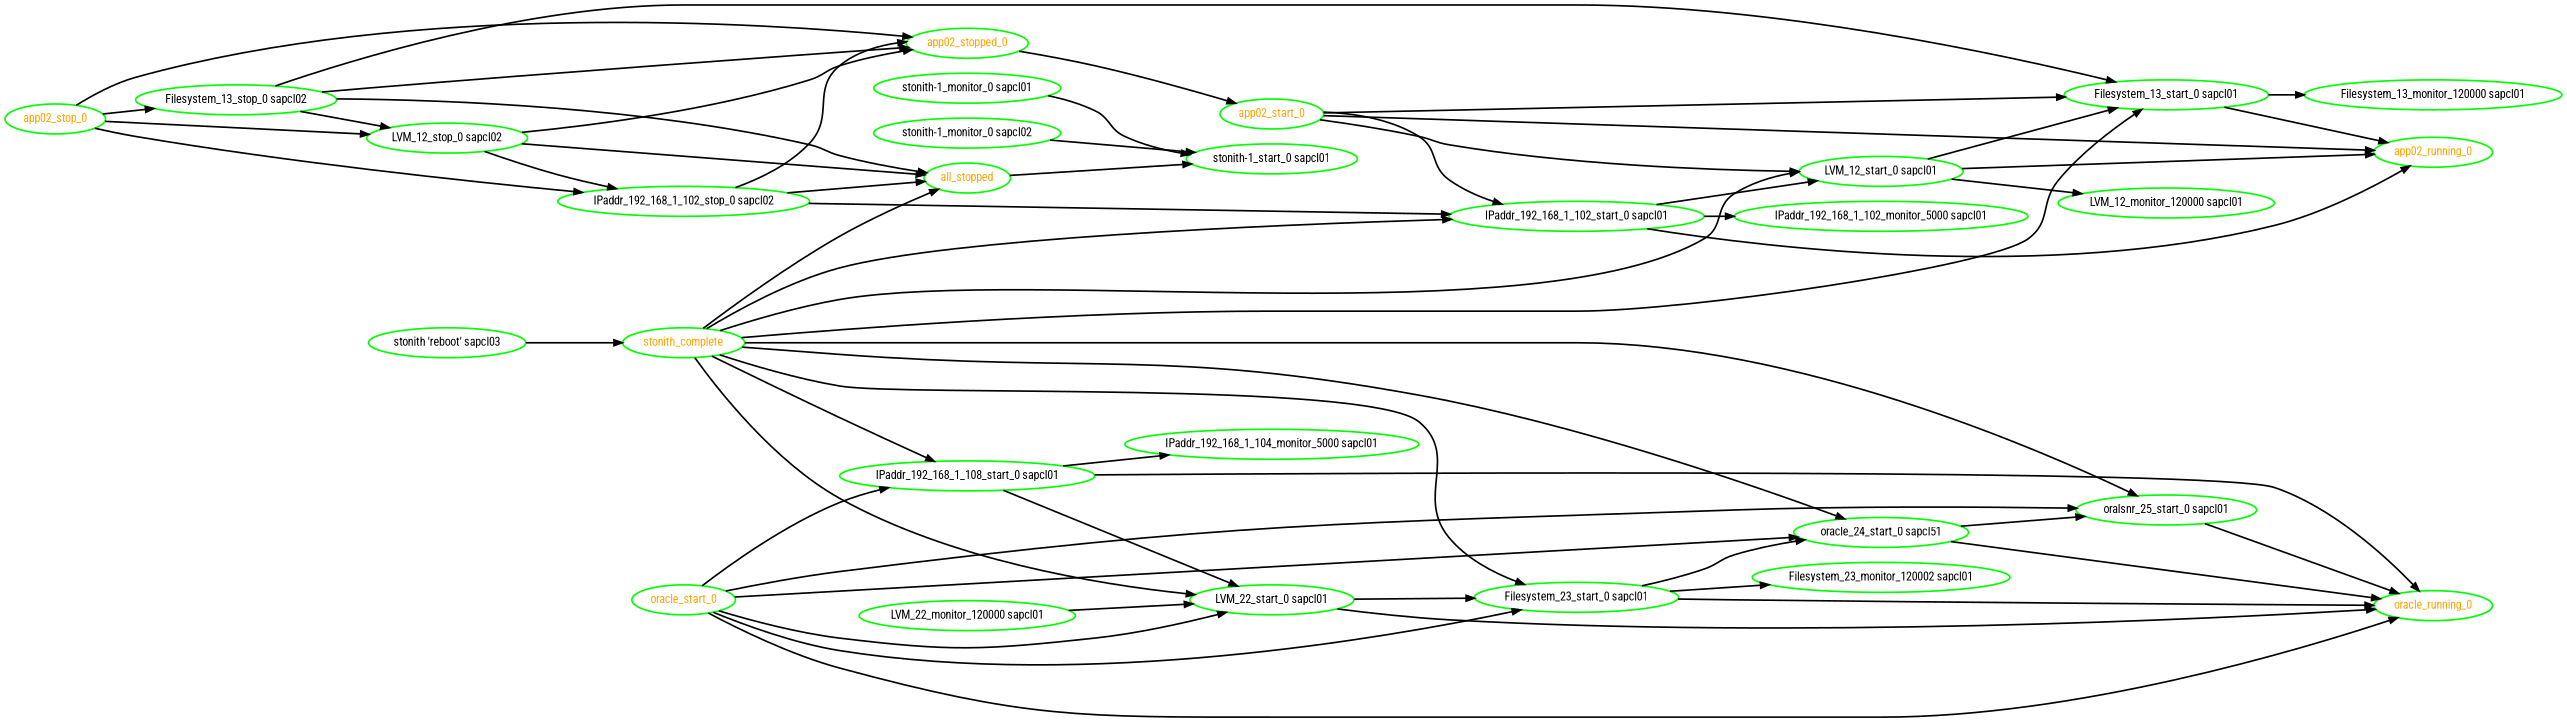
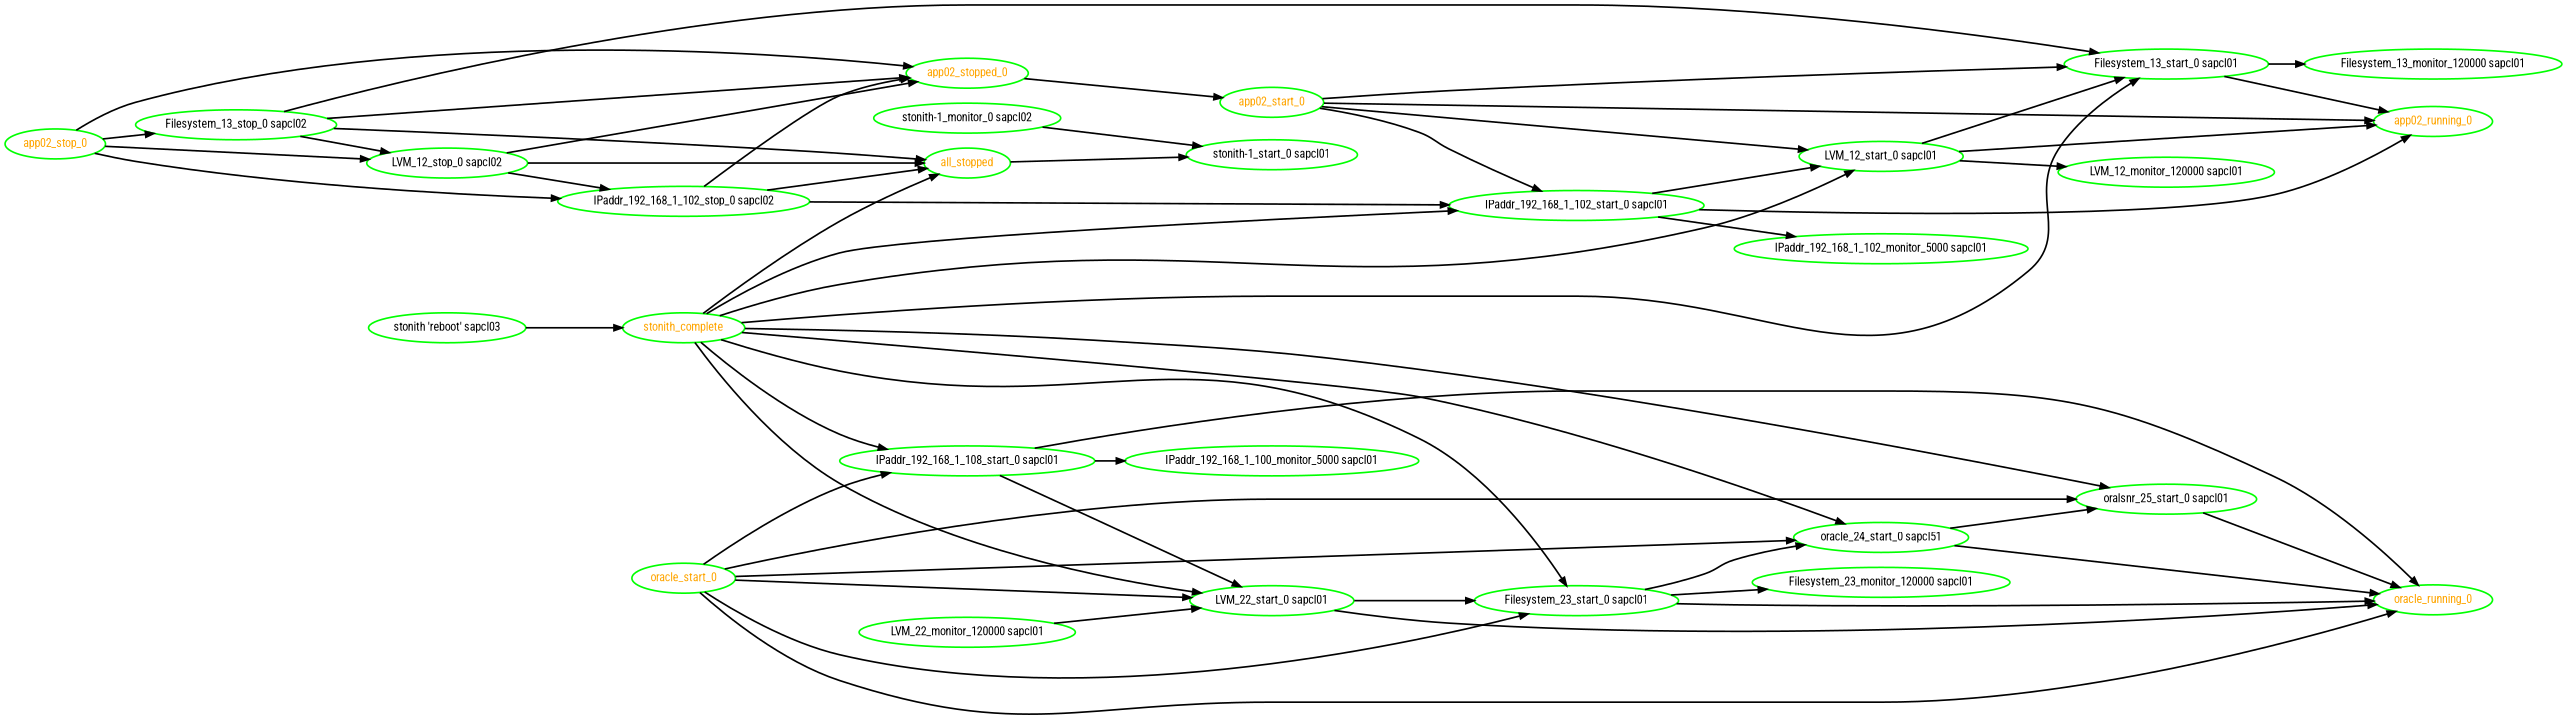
node "stonith-1_monitor_0 sapcl01": removed
node "IPaddr_192_168_1_104_monitor_5000 sapcl01": label "IPaddr_192_168_1_104_monitor_5000 sapcl01" -> "IPaddr_192_168_1_100_monitor_5000 sapcl01"
node "Filesystem_23_monitor_120002 sapcl01": label "Filesystem_23_monitor_120002 sapcl01" -> "Filesystem_23_monitor_120000 sapcl01"
